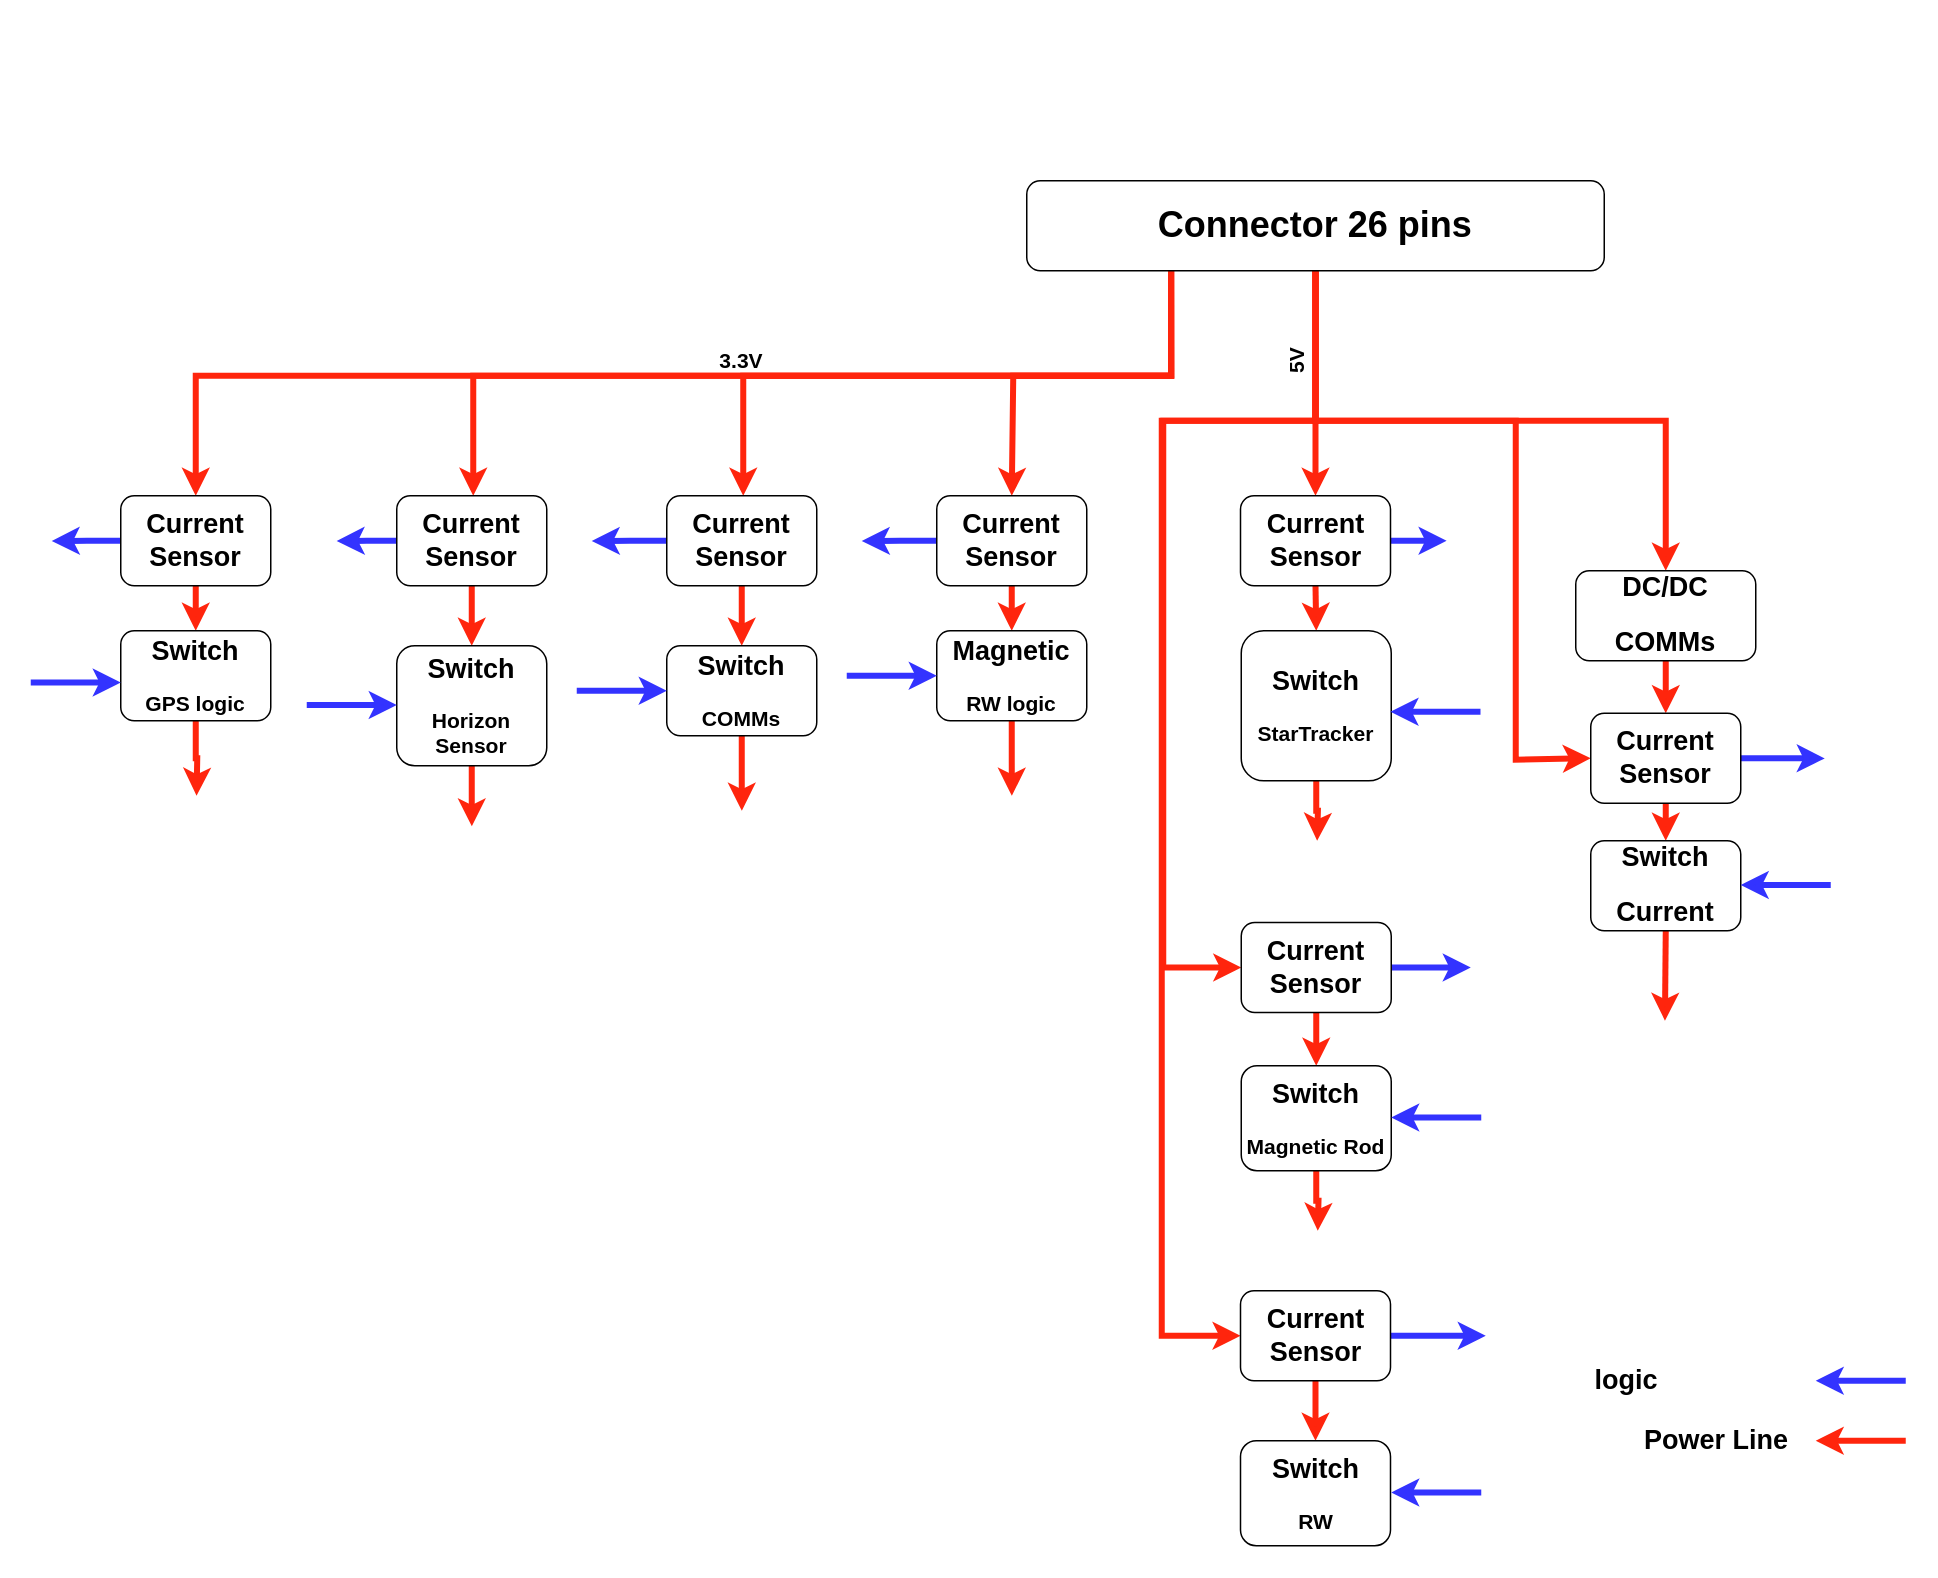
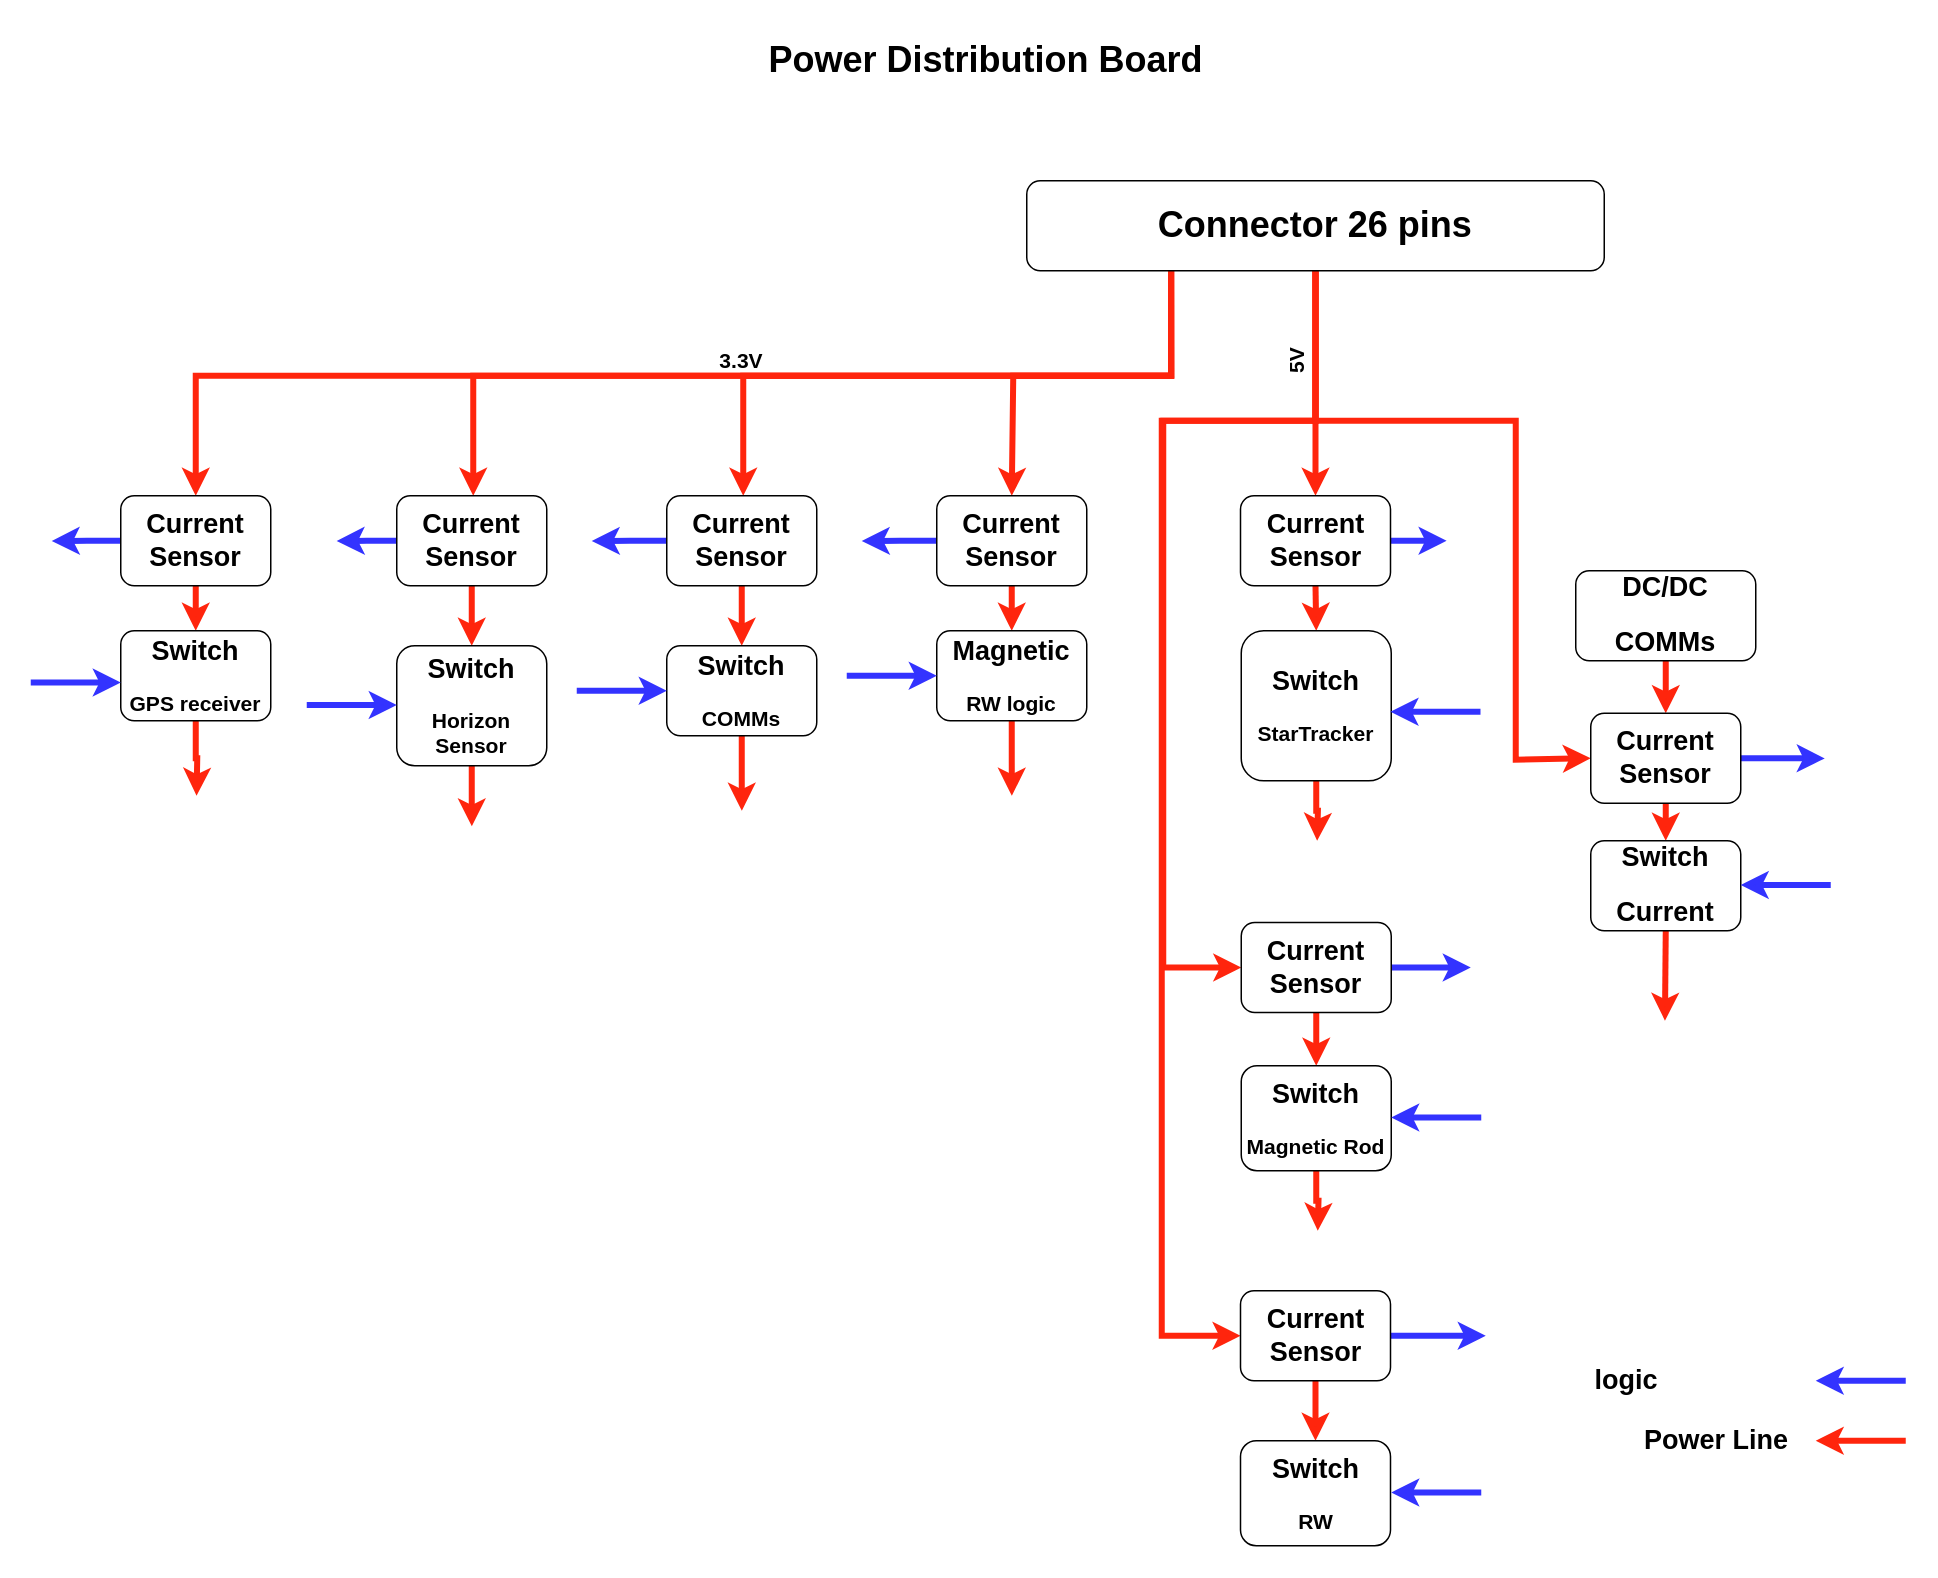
node "Power Distribution Board": added
edge "Connector 26 pins" -> "DC/DC COMMs": removed
node "Switch GPS logic": label "Switch GPS logic" -> "Switch GPS receiver"
